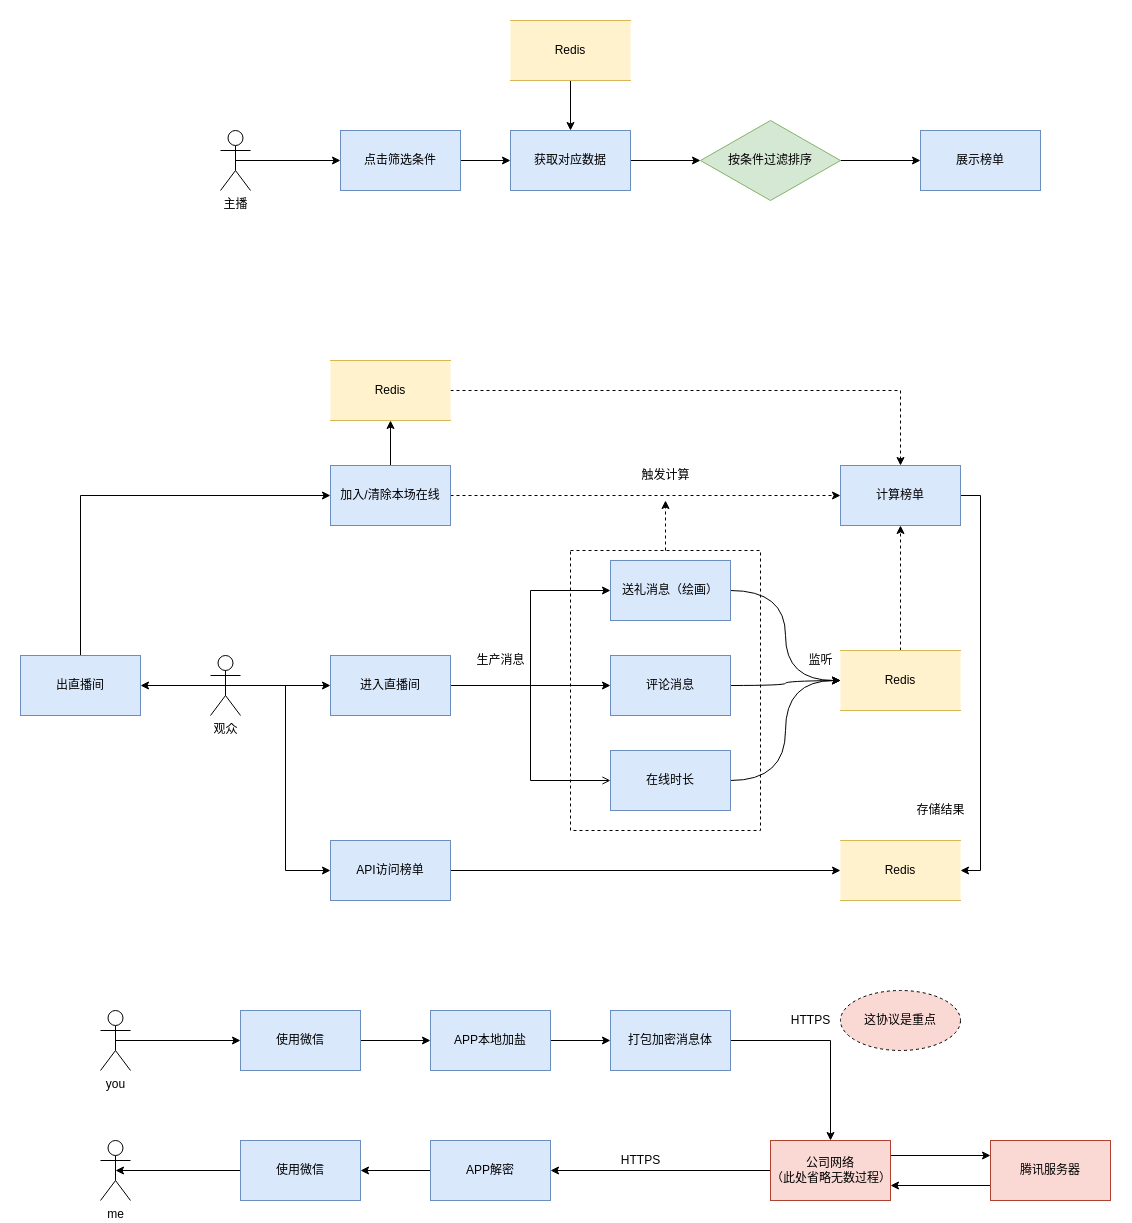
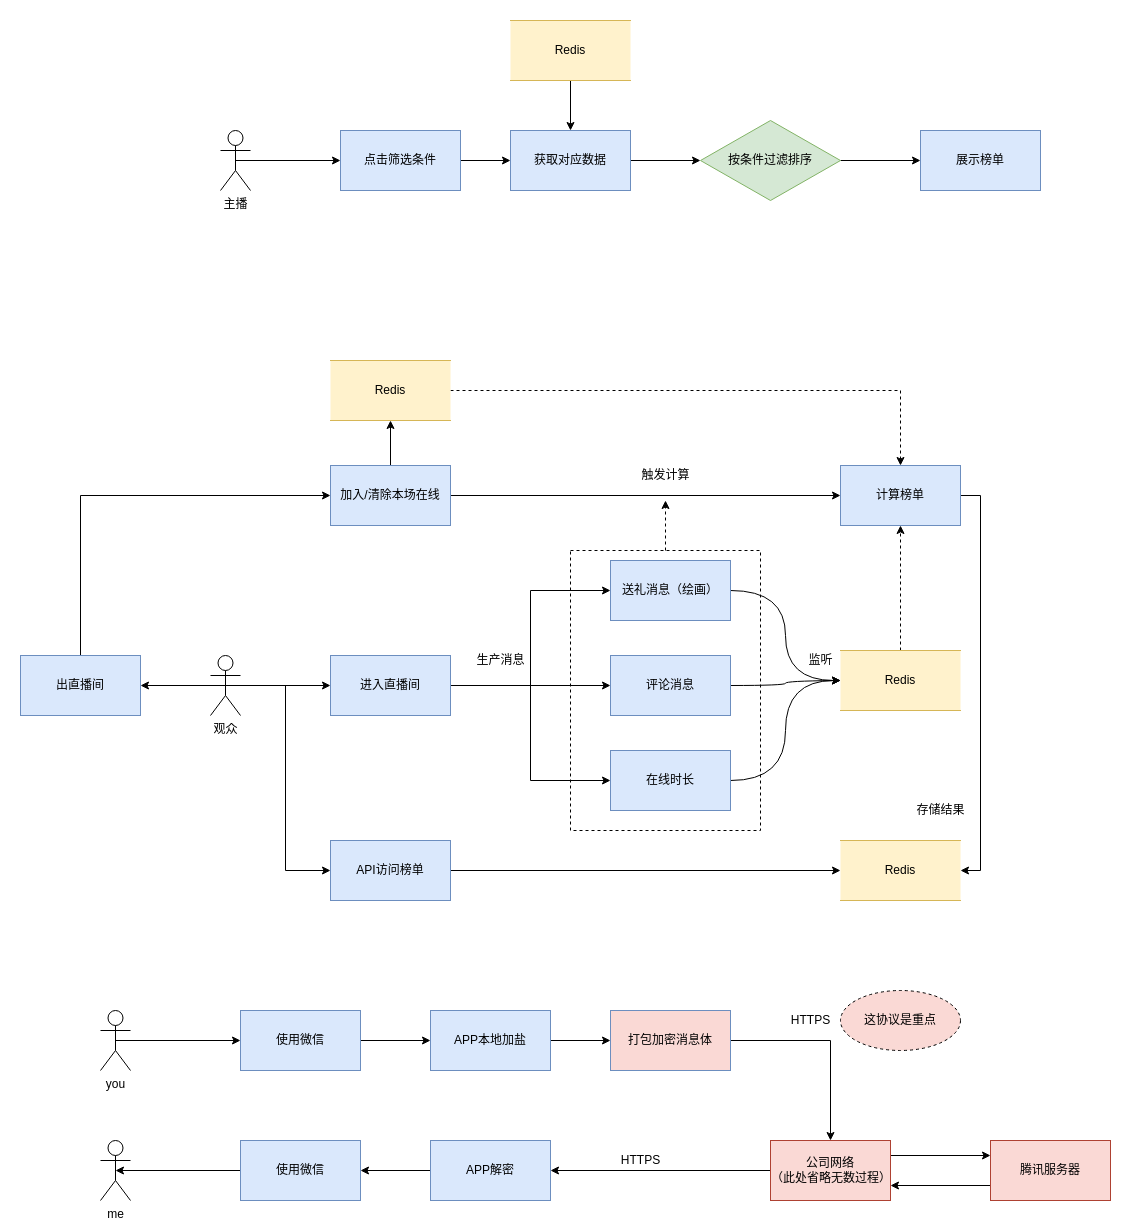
edge "加入/清除本场在线" -> "计算榜单": style dashed -> solid
edge "进入直播间" -> "在线时长": arrowhead open -> classic
node "打包加密消息体": fillcolor #dae8fc -> #fad9d5
